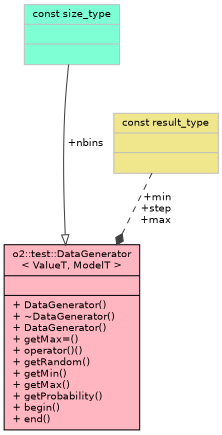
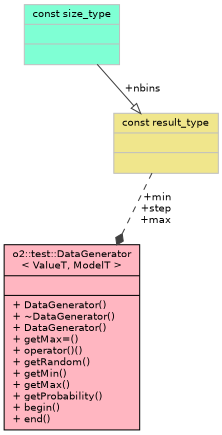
edge "const size_type" -> "o2::test::DataGenerator": now "const size_type" -> "const result_type"
